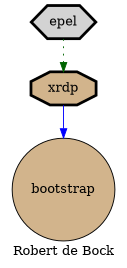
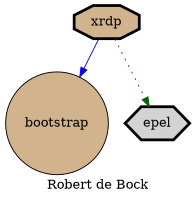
edge "epel" -> "xrdp": reversed
